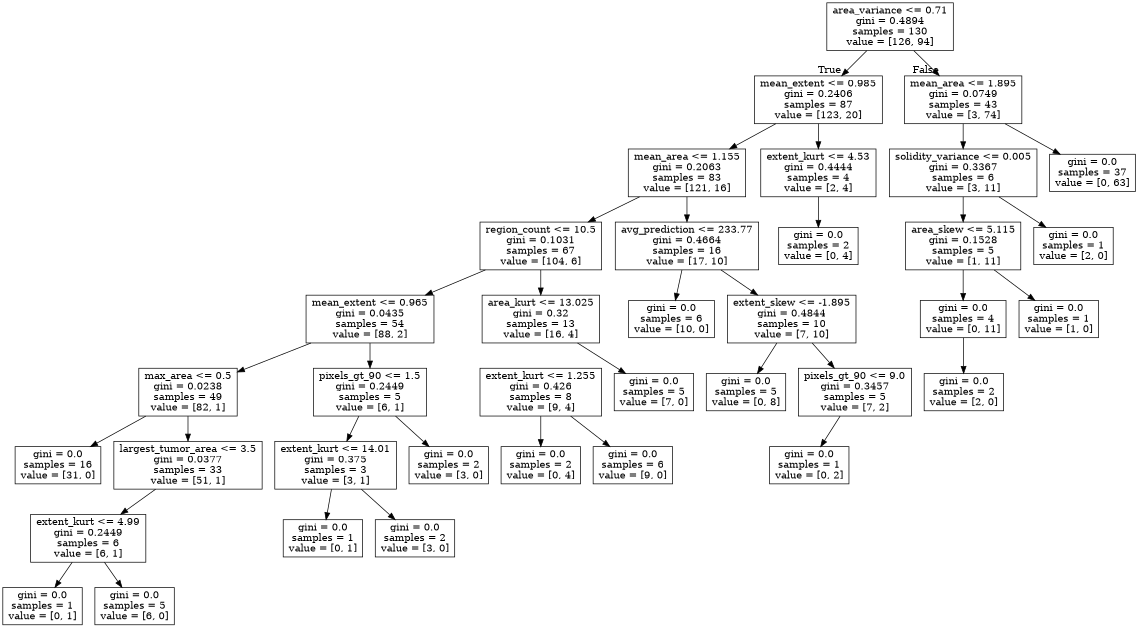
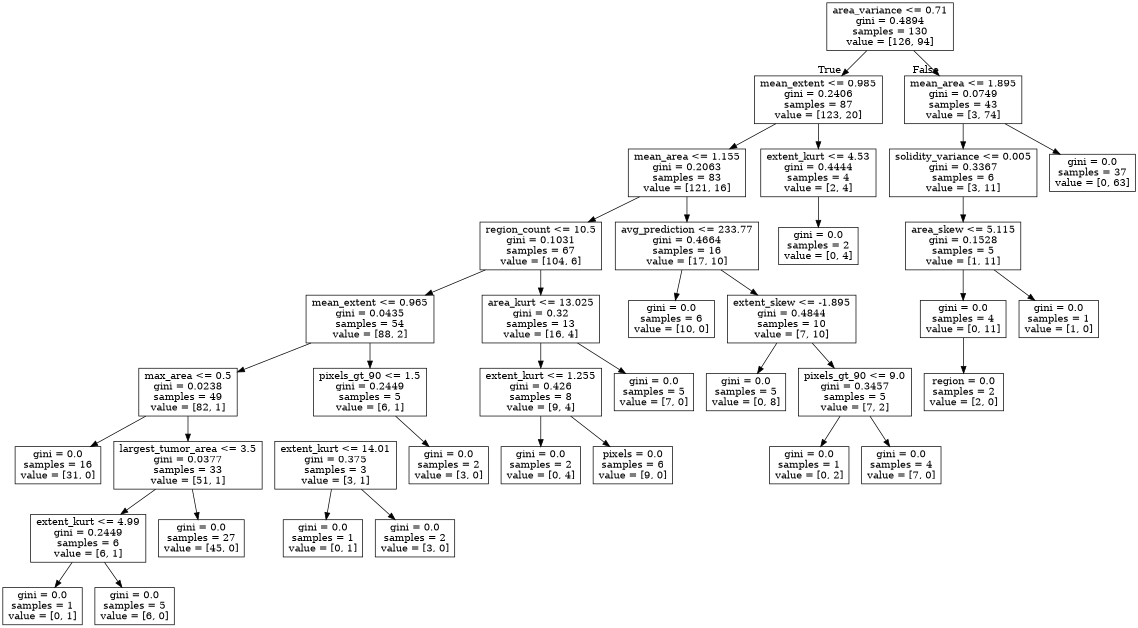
node "gini = 0.0 samples = 1 value = [2, 0]": removed
edge "area_kurt <= 13.025 gini = 0.32 samples = 13 value = [16, 4]" -> "extent_kurt <= 1.255 gini = 0.426 samples = 8 value = [9, 4]": added
node "gini = 0.0 samples = 2 value = [2, 0]": label "gini = 0.0 samples = 2 value = [2, 0]" -> "region = 0.0 samples = 2 value = [2, 0]"
edge "pixels_gt_90 <= 1.5 gini = 0.2449 samples = 5 value = [6, 1]" -> "extent_kurt <= 14.01 gini = 0.375 samples = 3 value = [3, 1]": removed
node "gini = 0.0 samples = 6 value = [9, 0]": label "gini = 0.0 samples = 6 value = [9, 0]" -> "pixels = 0.0 samples = 6 value = [9, 0]"
node "gini = 0.0 samples = 4 value = [7, 0]": added
node "gini = 0.0 samples = 27 value = [45, 0]": added
